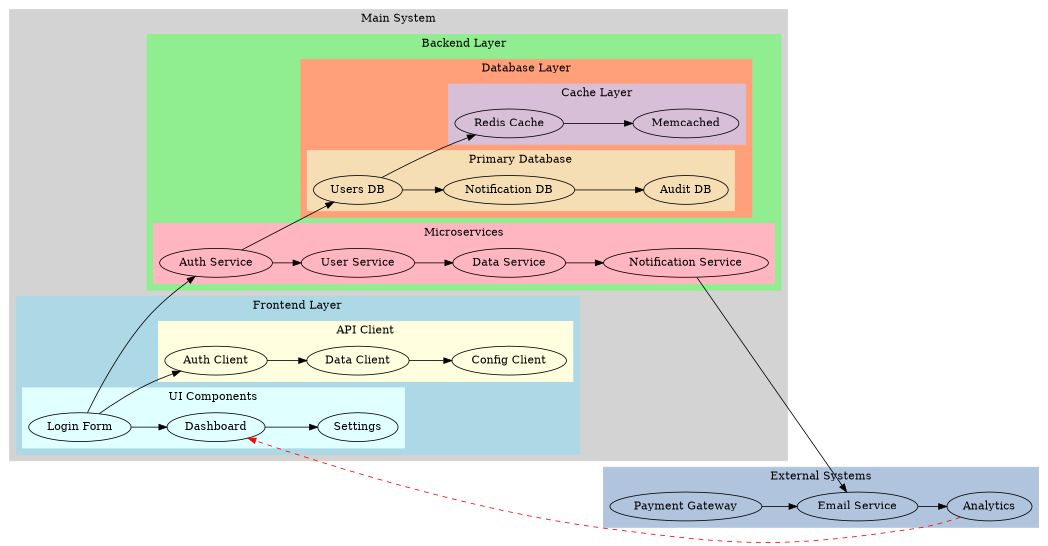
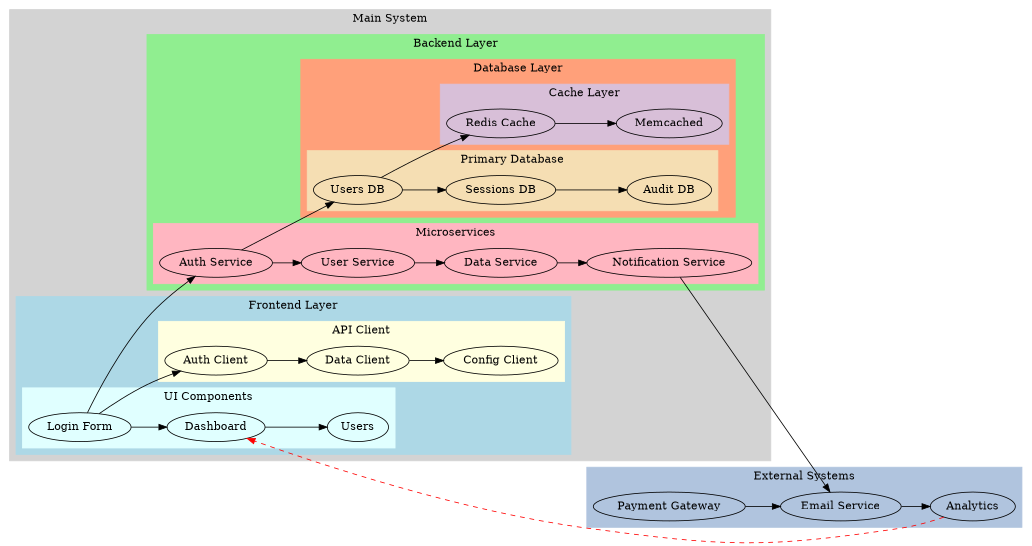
node "Notification DB": label "Notification DB" -> "Sessions DB"
node "Settings": label "Settings" -> "Users"
